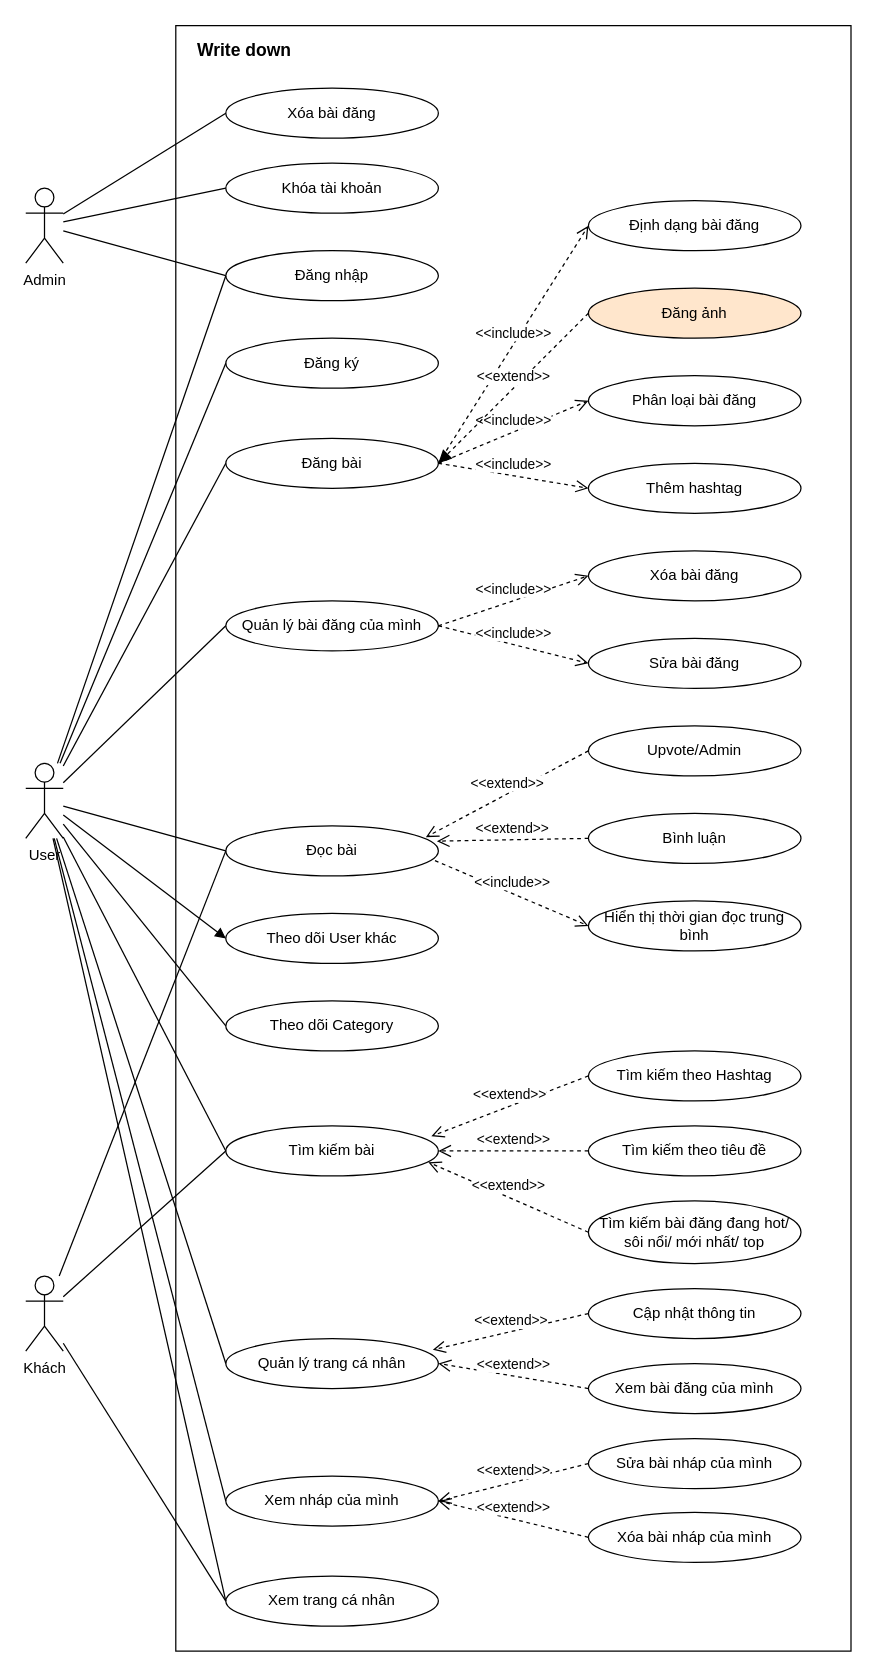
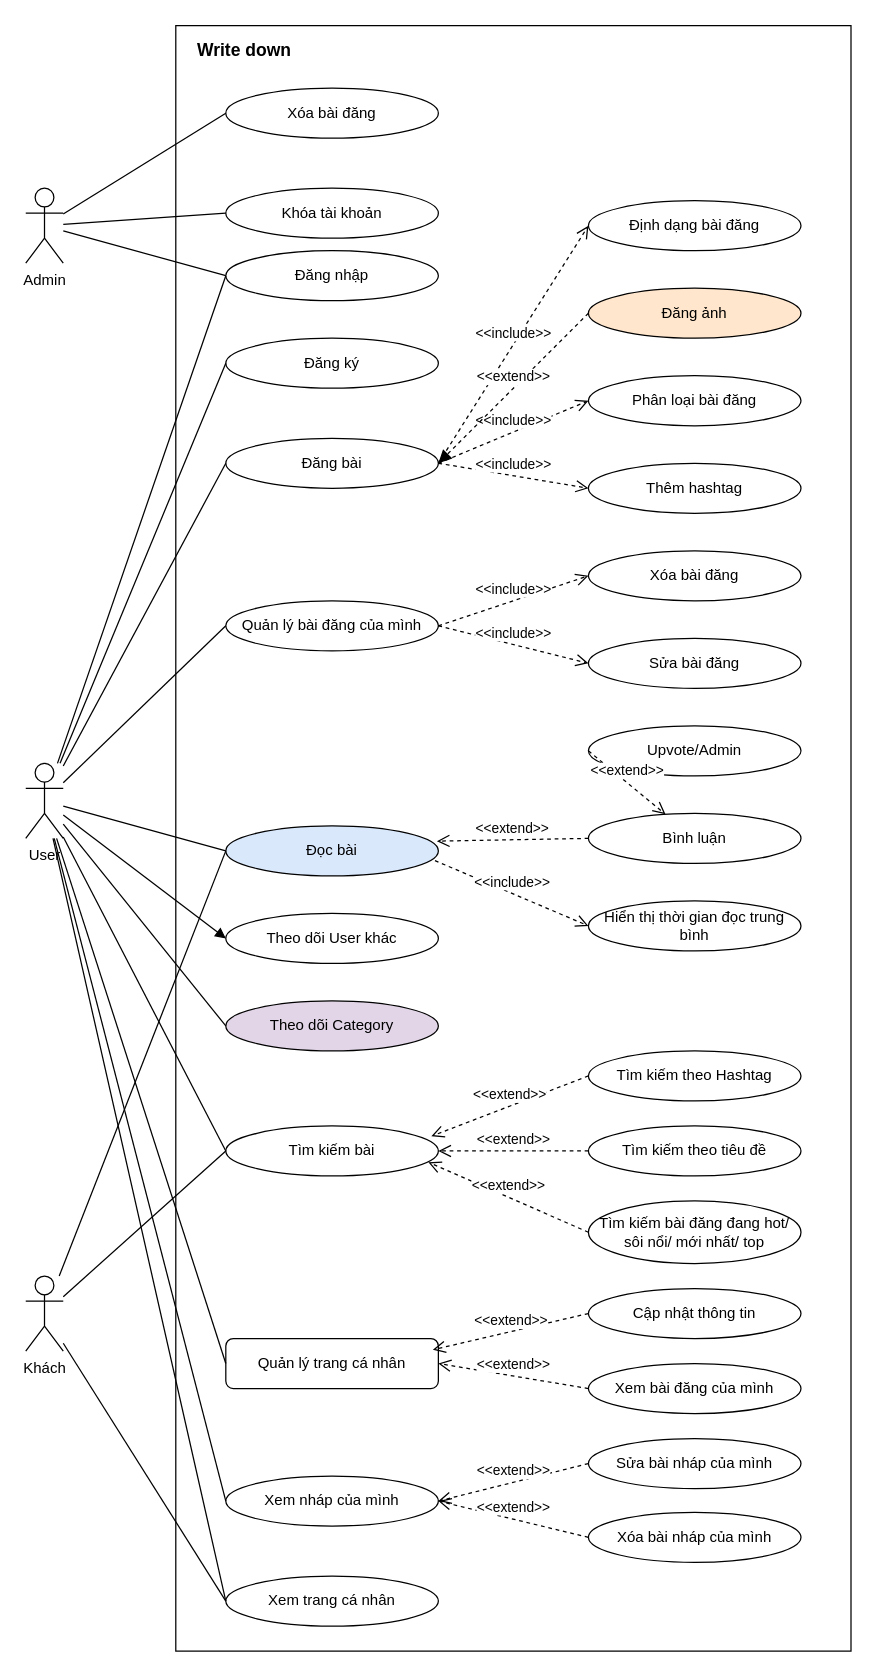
node "Khóa tài khoản": moved (332, 188) -> (332, 213)
edge "Upvote/Admin" -> "Đọc bài": now "Upvote/Admin" -> "Bình luận"
node "Đọc bài": fillcolor #ffffff -> #dae8fc
node "Theo dõi Category": fillcolor #ffffff -> #e1d5e7
node "Quản lý trang cá nhân": shape ellipse -> rounded rectangle
